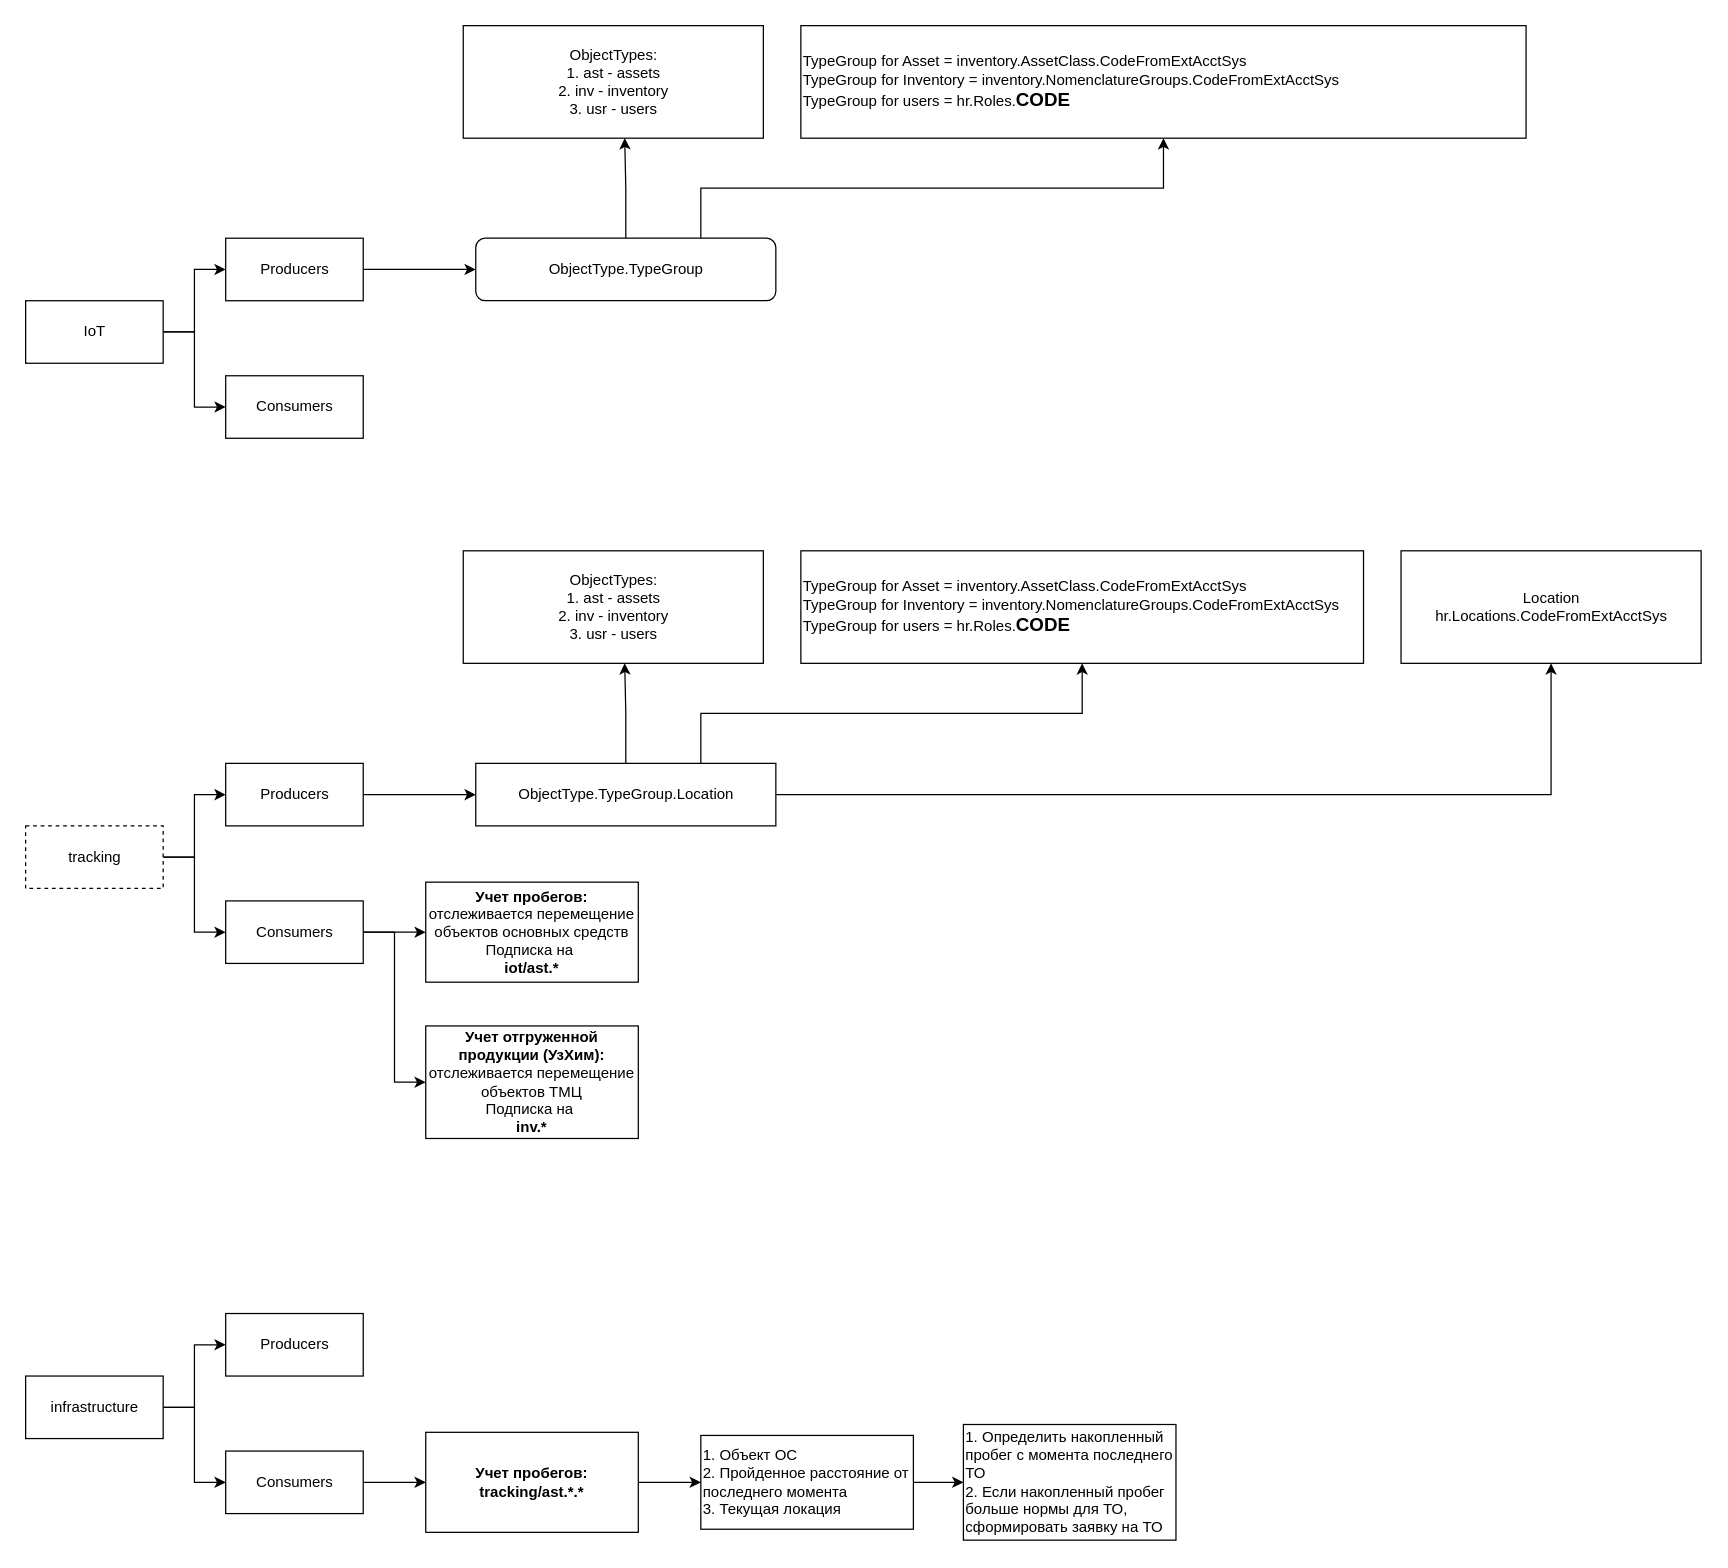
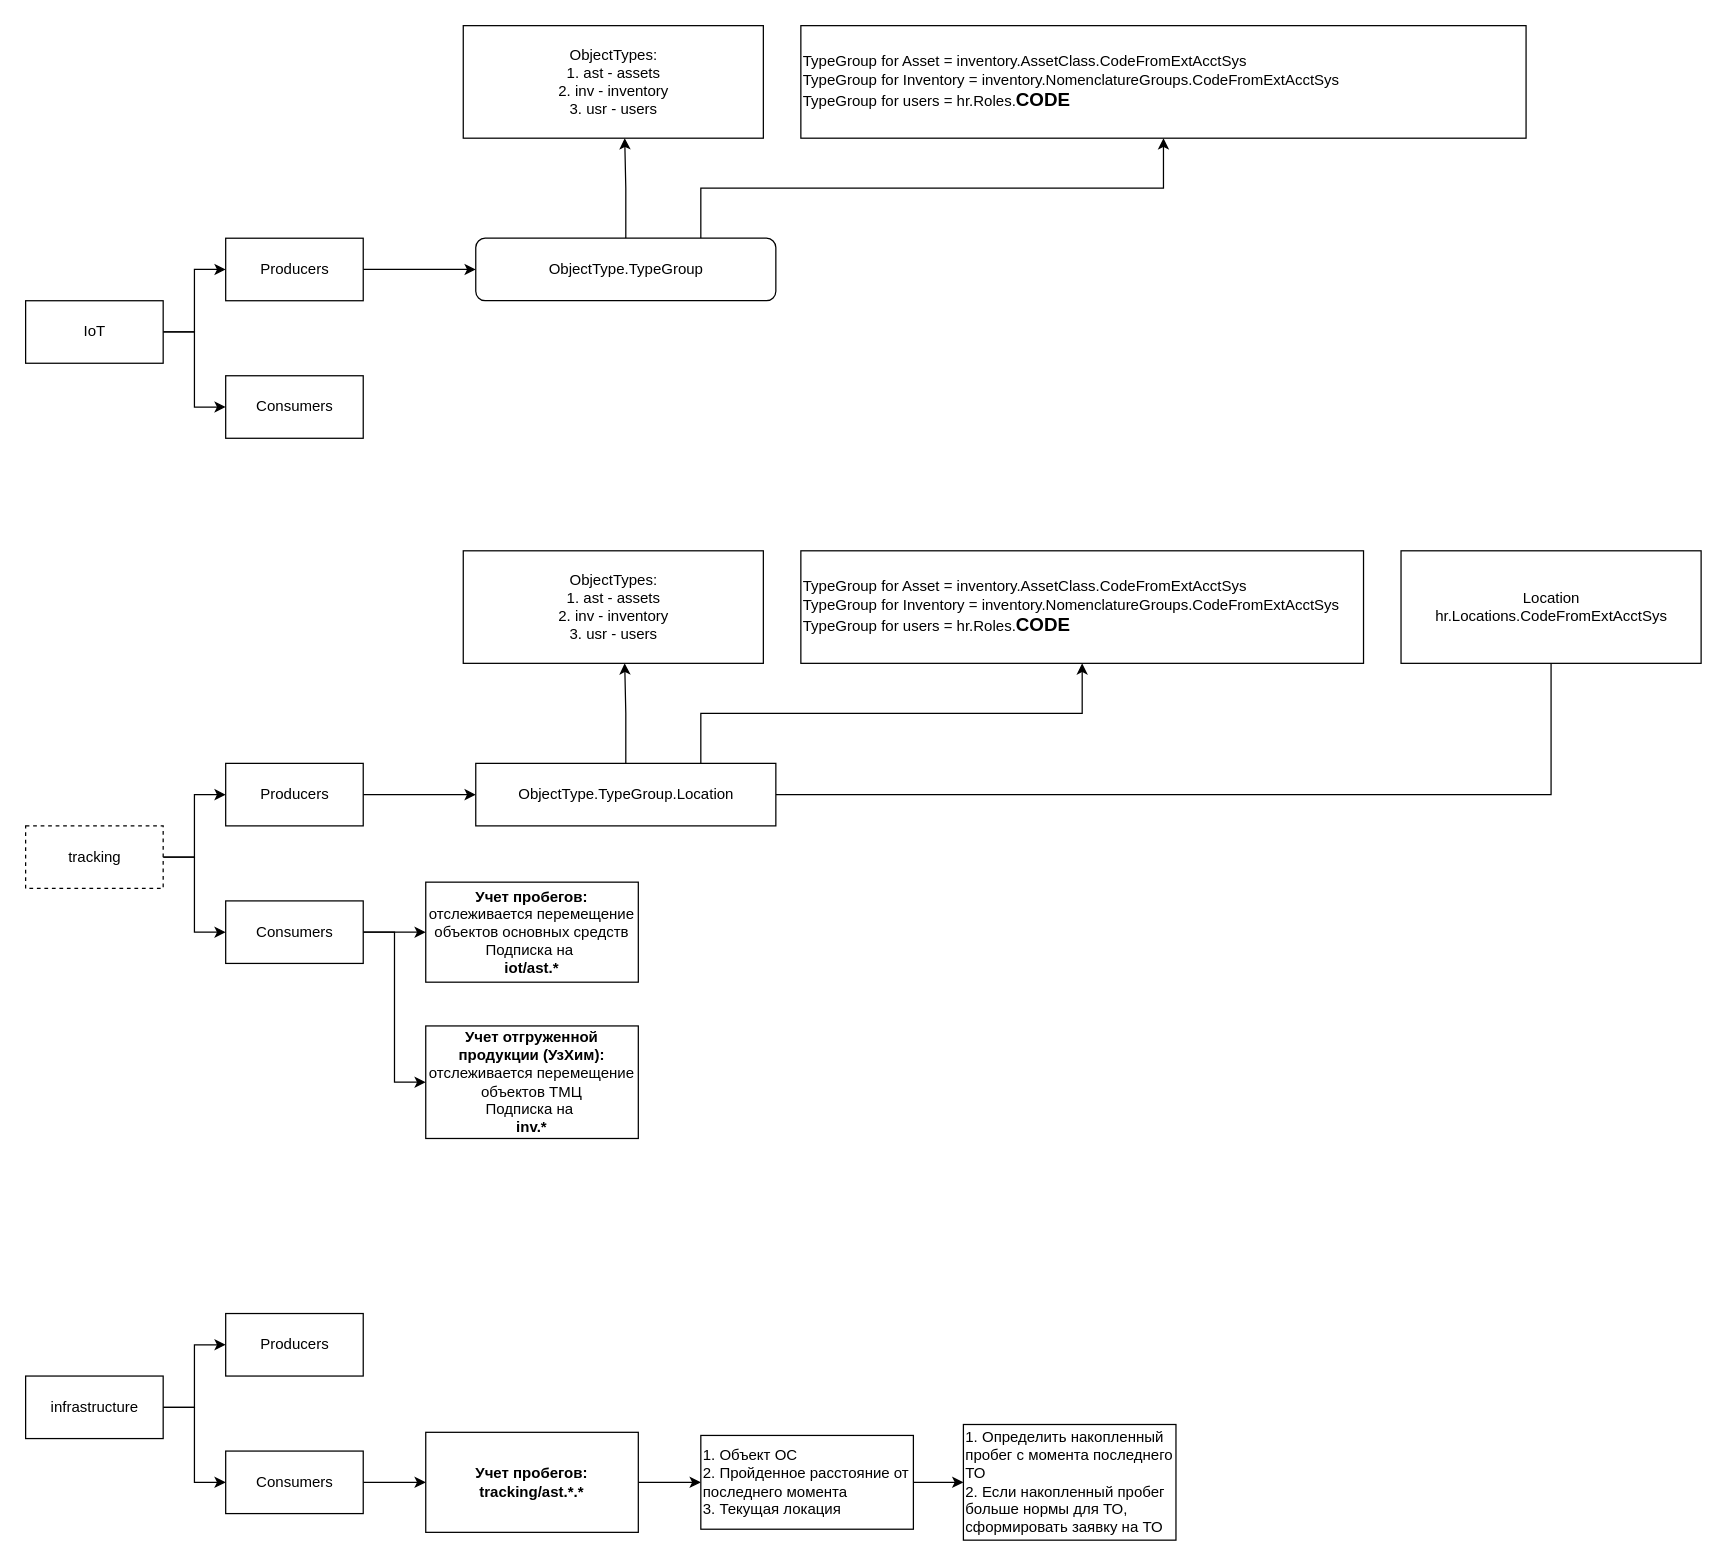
edge "ObjectType.TypeGroup.Location" -> "Location hr.Locations.CodeFromExtAcctSys": arrowhead classic -> none
